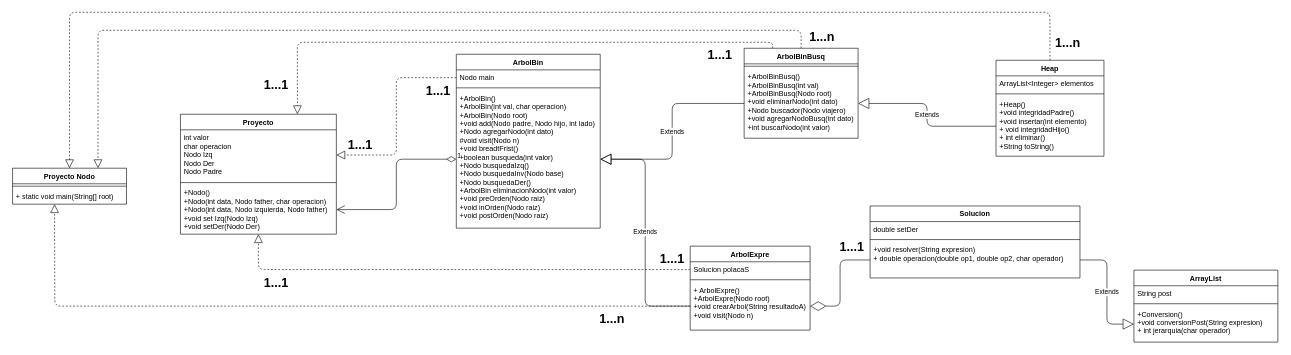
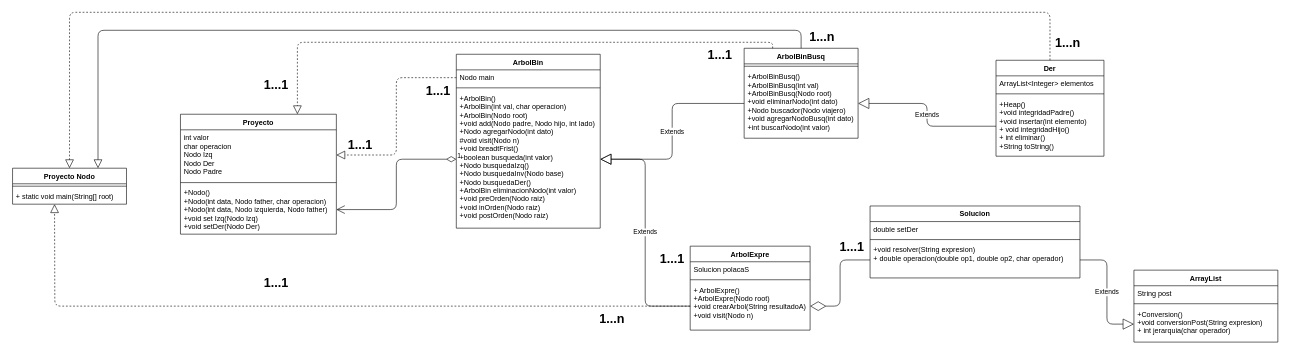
edge "ArbolBinBusq" -> "Proyecto Nodo": style dashed -> solid
node "Heap": label "Heap" -> "Der"
edge "Solucion polacaS" -> "Proyecto": removed
